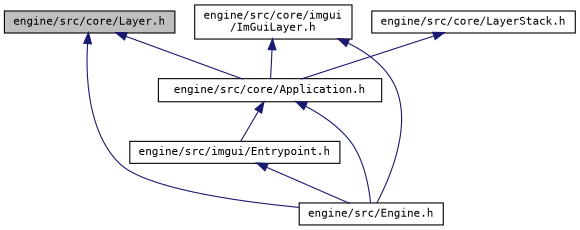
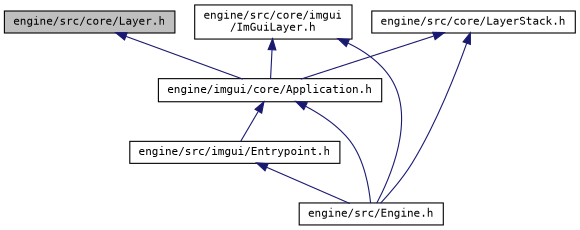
node "engine/src/core/Application.h": label "engine/src/core/Application.h" -> "engine/imgui/core/Application.h"
edge "engine/src/Engine.h" -> "engine/src/core/Layer.h": now "engine/src/Engine.h" -> "engine/src/core/LayerStack.h"
